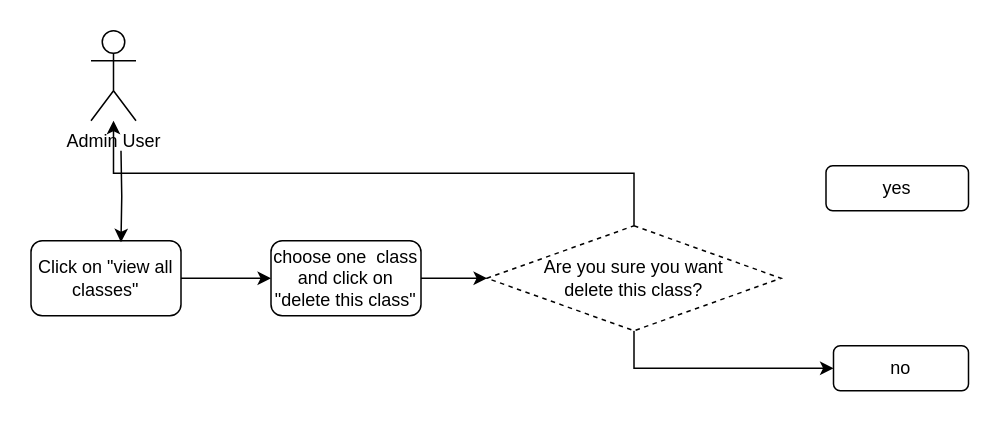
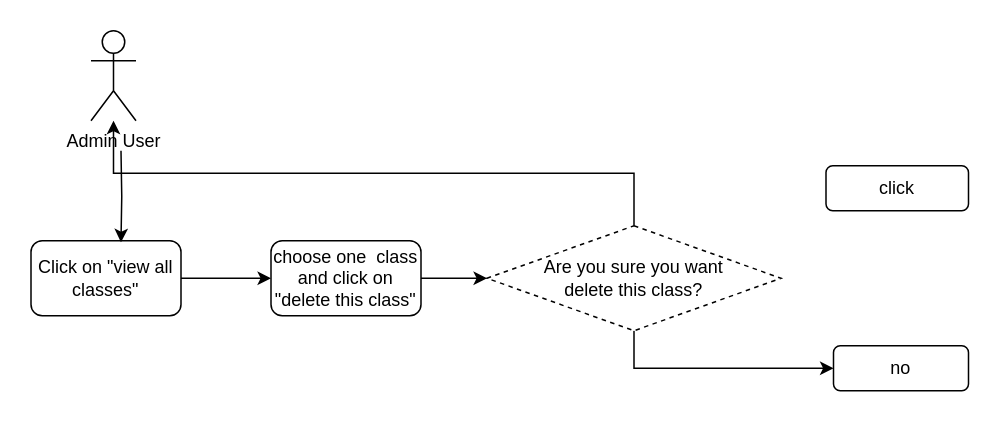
node "yes": label "yes" -> "click"
